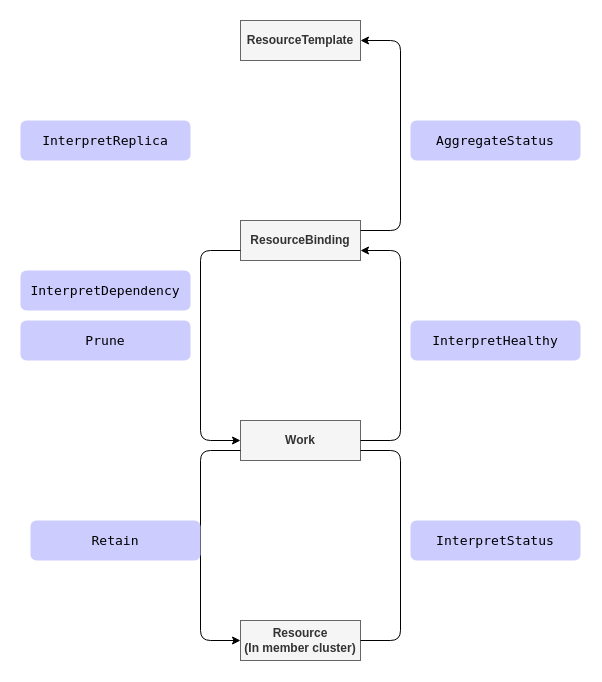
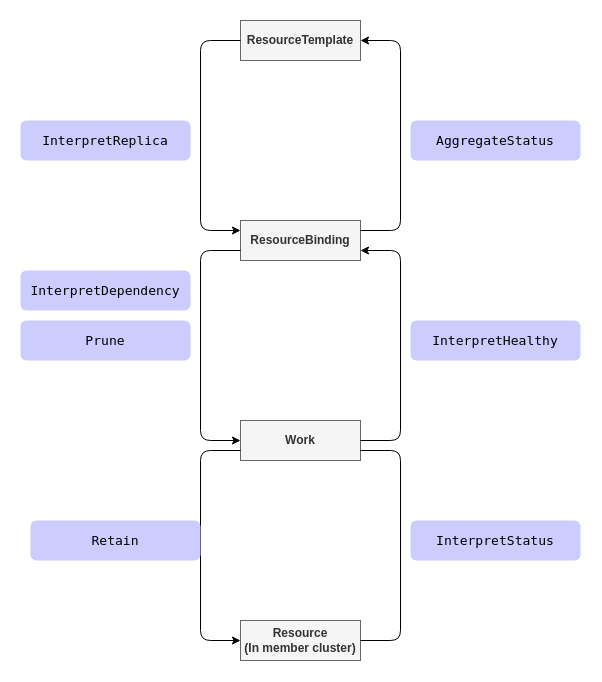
edge "ResourceTemplate" -> "ResourceBinding": added
